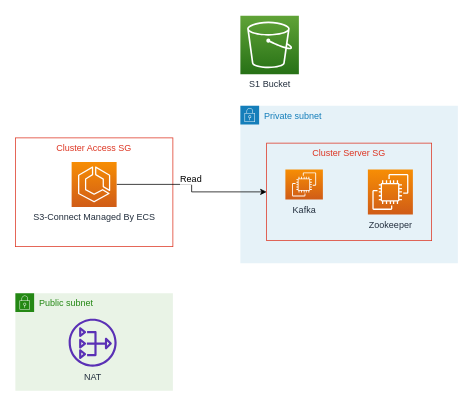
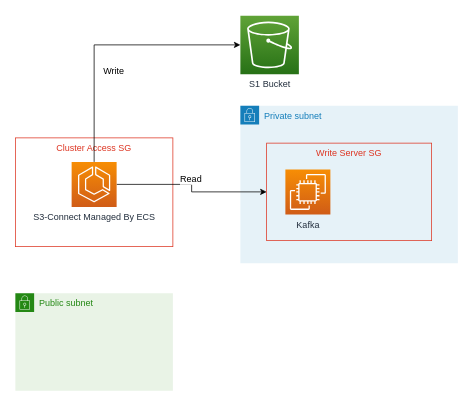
edge "S3-Connect Managed By ECS" -> "S1 Bucket": added, label "Write"
node "Cluster Server SG": label "Cluster Server SG" -> "Write Server SG"
node "Kafka": size 38x30 -> 45x45
node "Zookeeper": removed
node "NAT": removed
